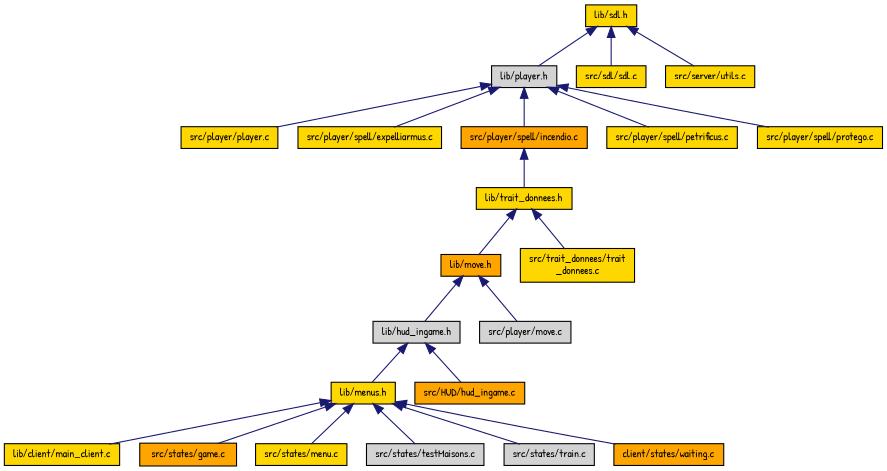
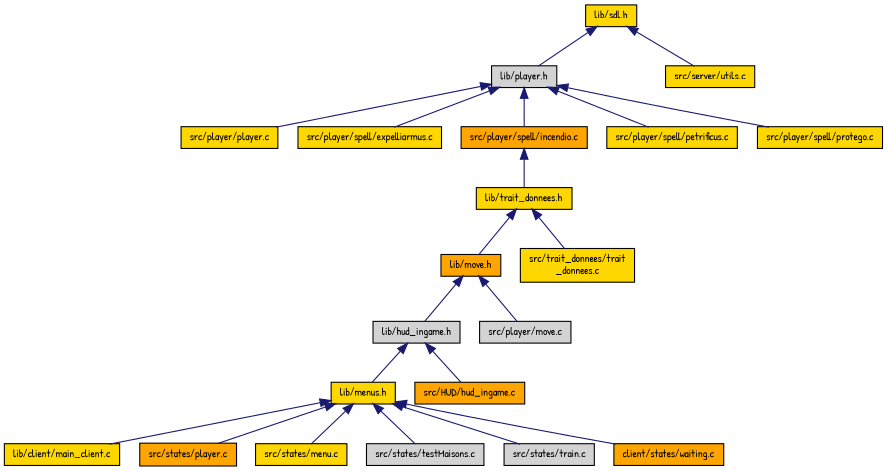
node "src/sdl/sdl.c": removed
node "src/states/game.c": label "src/states/game.c" -> "src/states/player.c"
